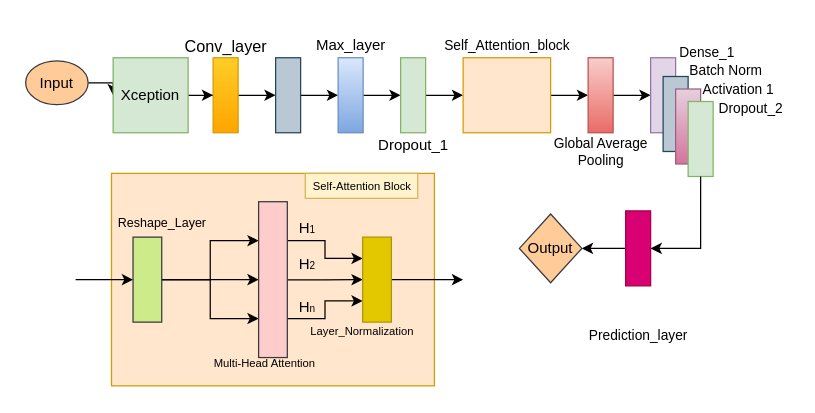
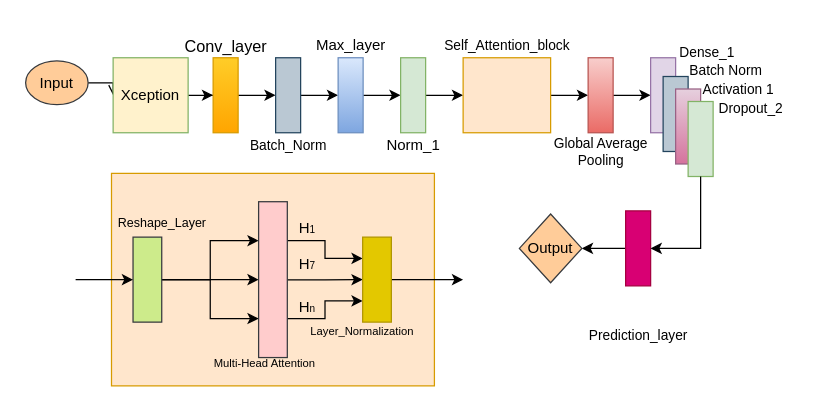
edge "Input" -> "Xception": arrowhead classic -> open
node "Xception": fillcolor #d5e8d4 -> #fff2cc
node "Batch_Norm": added
node "Dropout_1": label "Dropout_1" -> "Norm_1"
node "Self-Attention Block": removed
node "H2": label "H2" -> "H7"
